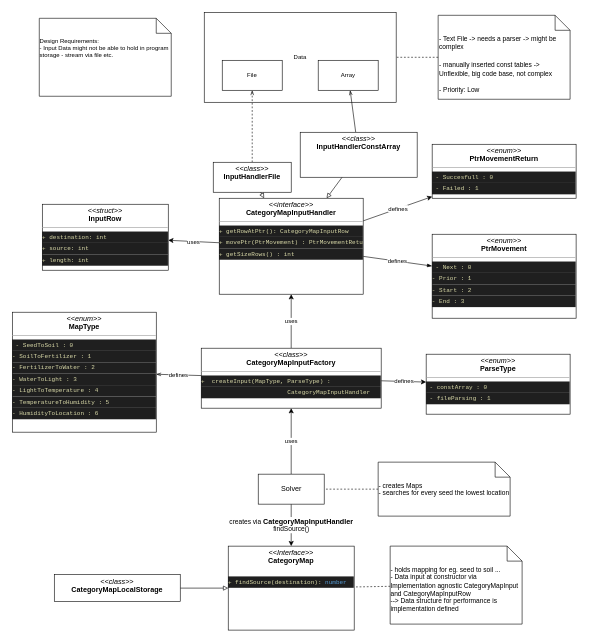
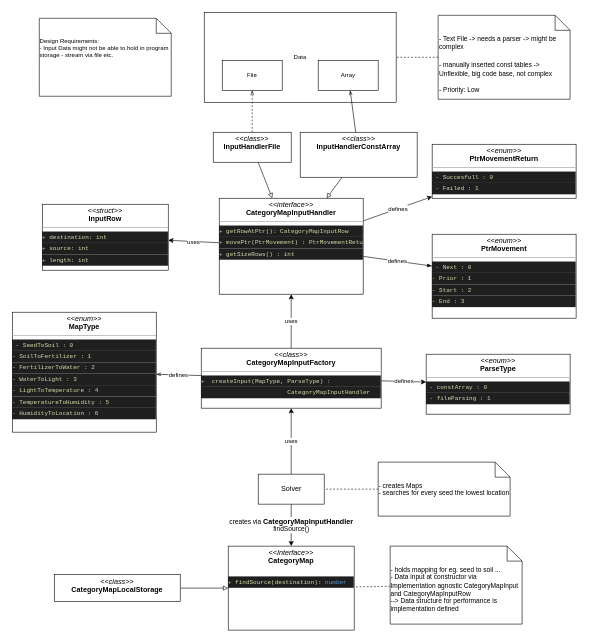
node "<<class>> InputHandlerFile": moved (252, 177) -> (252, 147)
